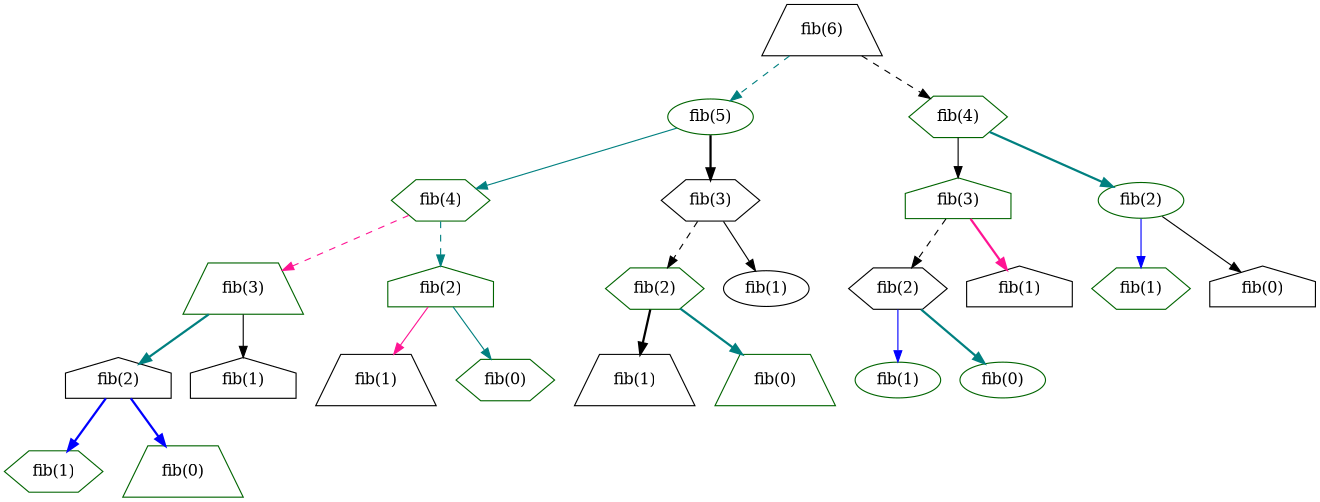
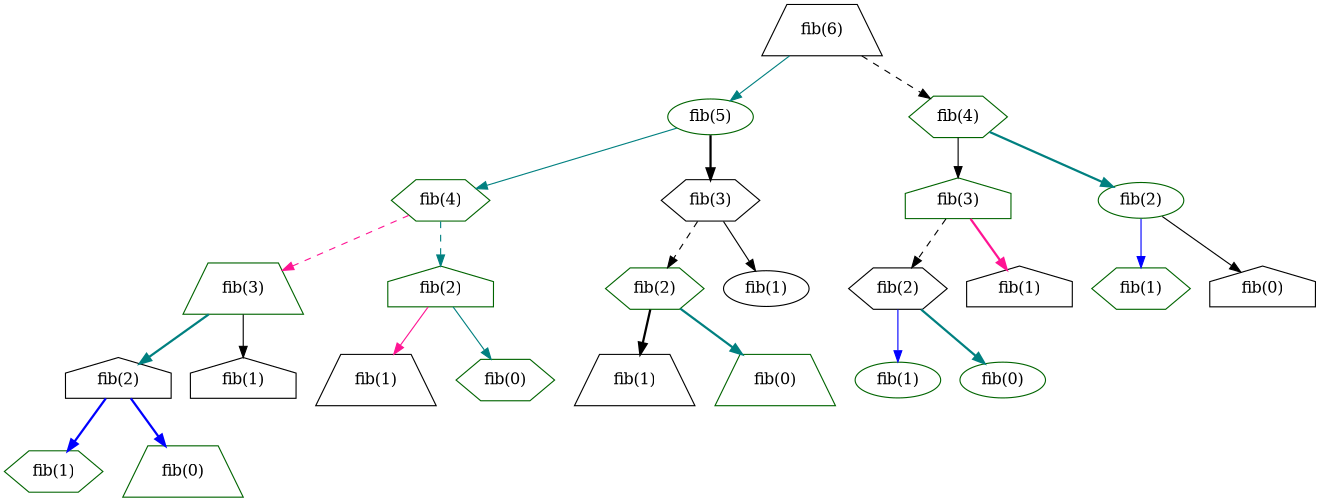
edge "fib(6)" -> "fib(5)": style dashed -> solid
